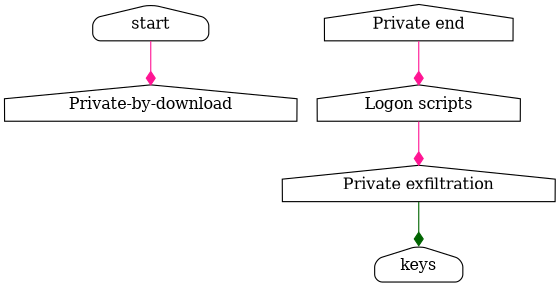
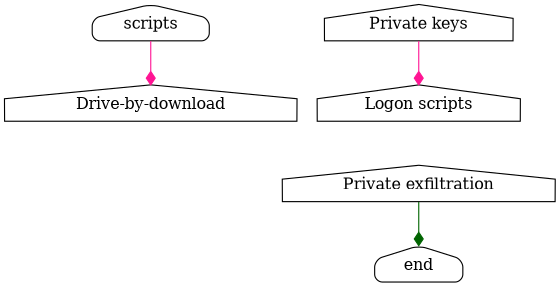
node "start": label "start" -> "scripts"
node "Private end": label "Private end" -> "Private keys"
node "Private-by-download": label "Private-by-download" -> "Drive-by-download"
edge "Logon scripts" -> "Private exfiltration": removed
node "keys": label "keys" -> "end"
